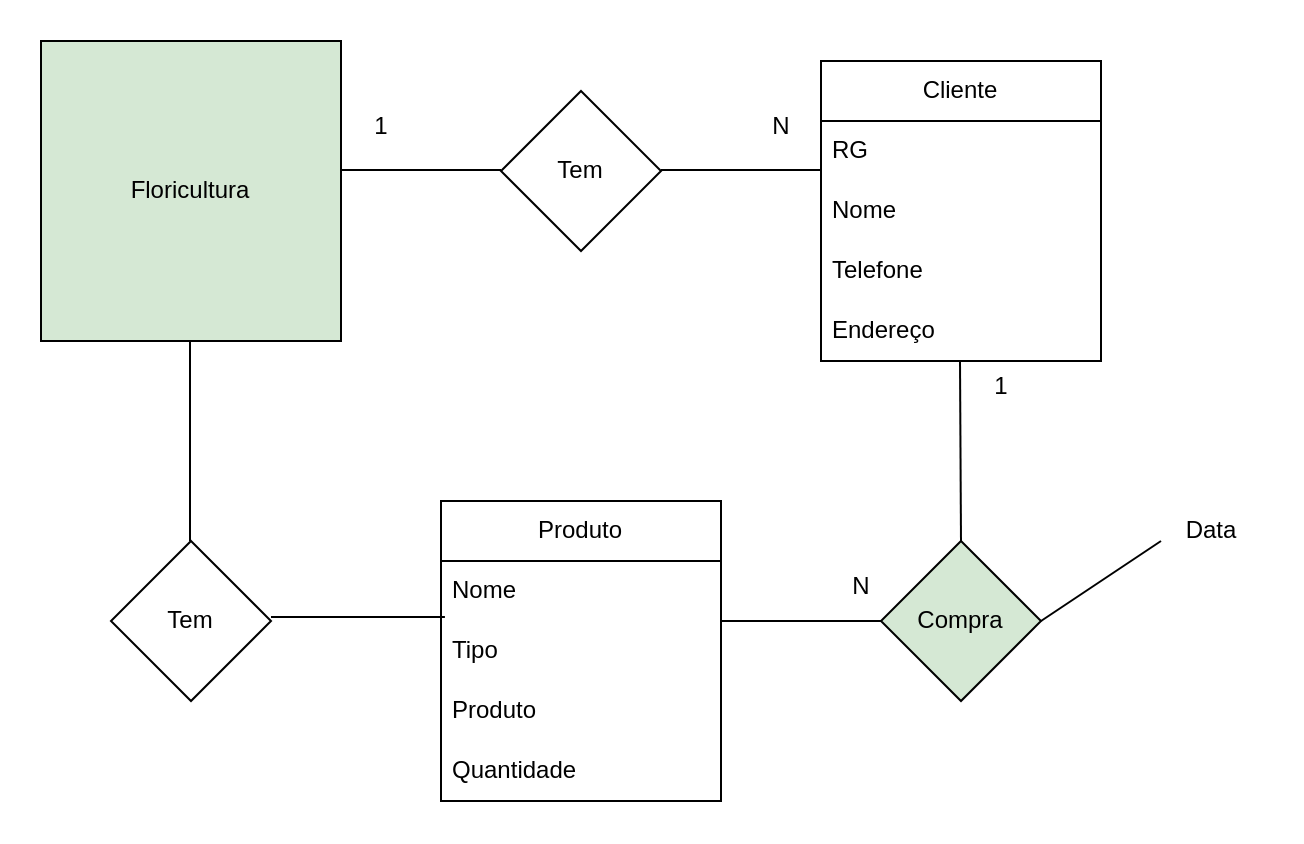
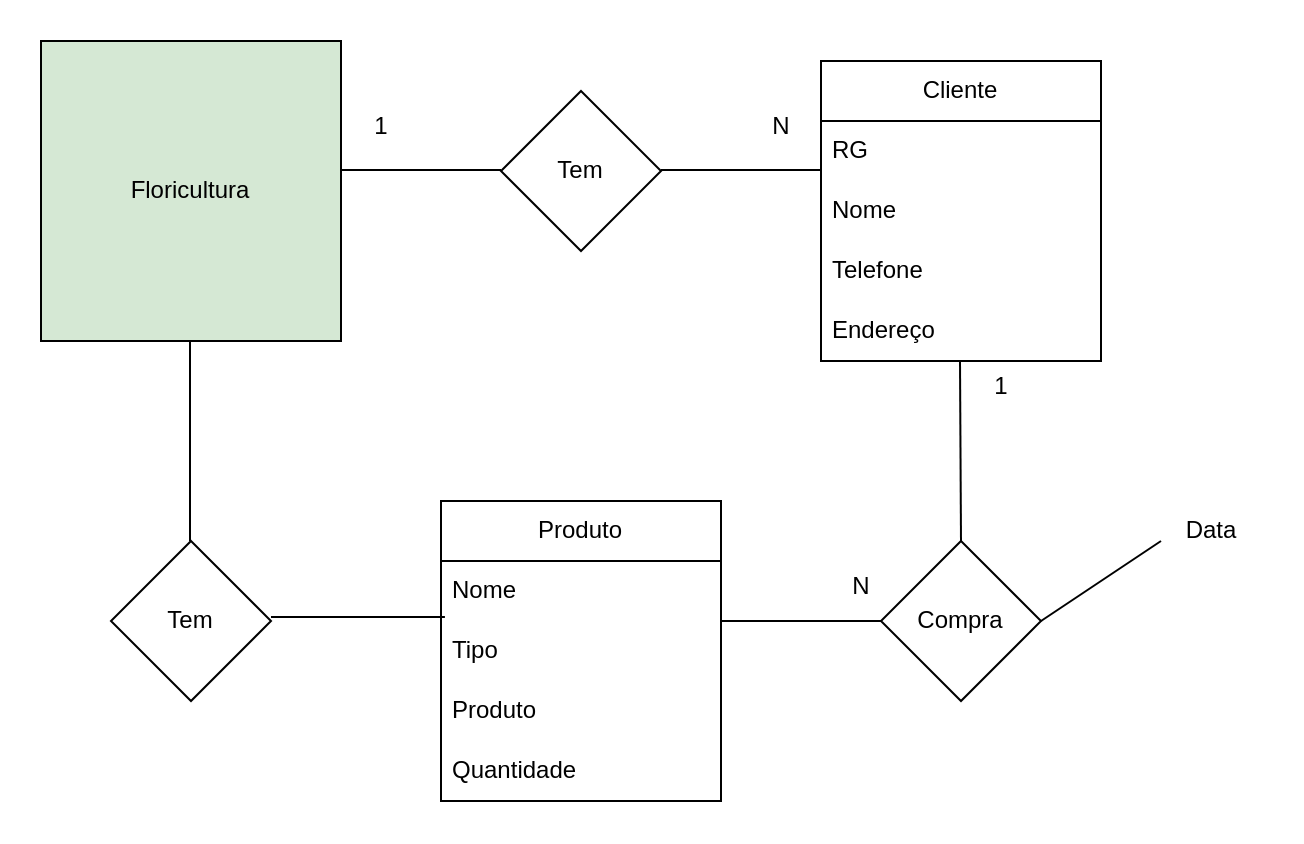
node "Compra": fillcolor #d5e8d4 -> #ffffff
